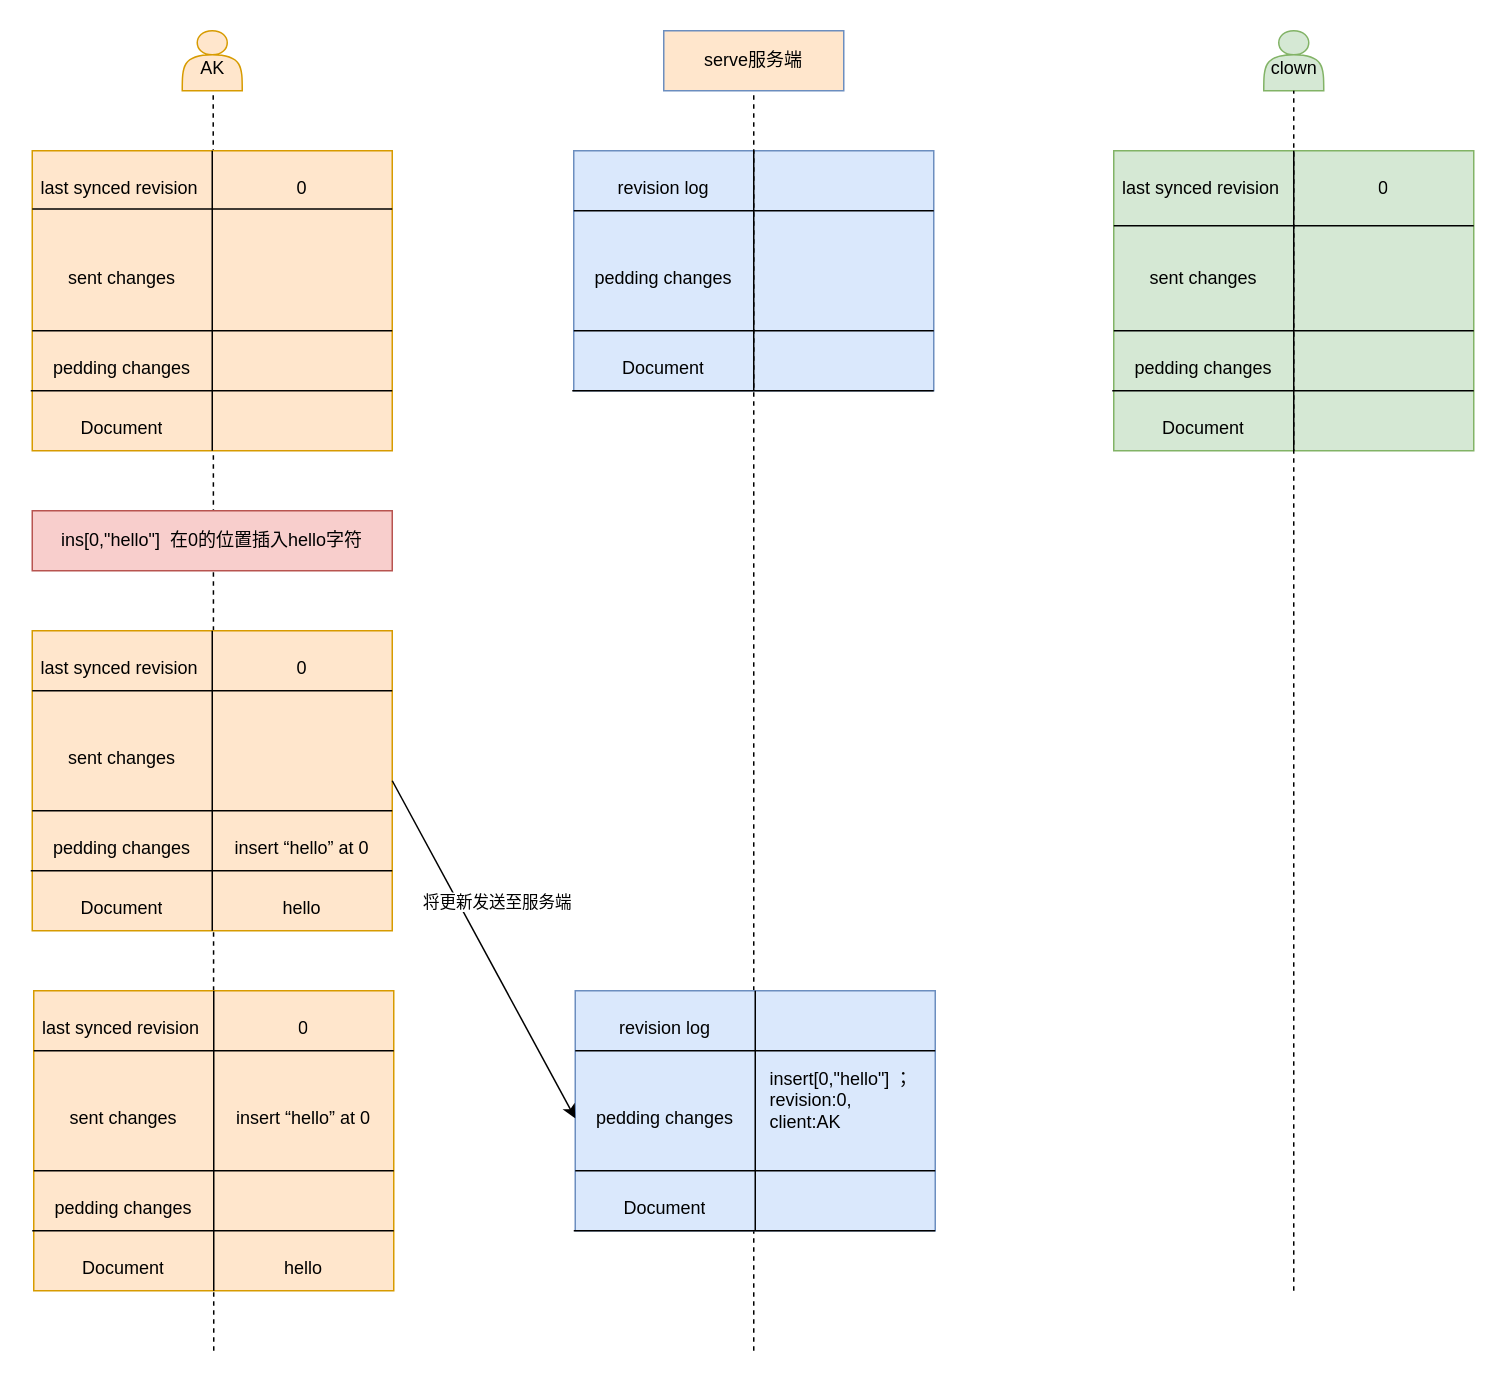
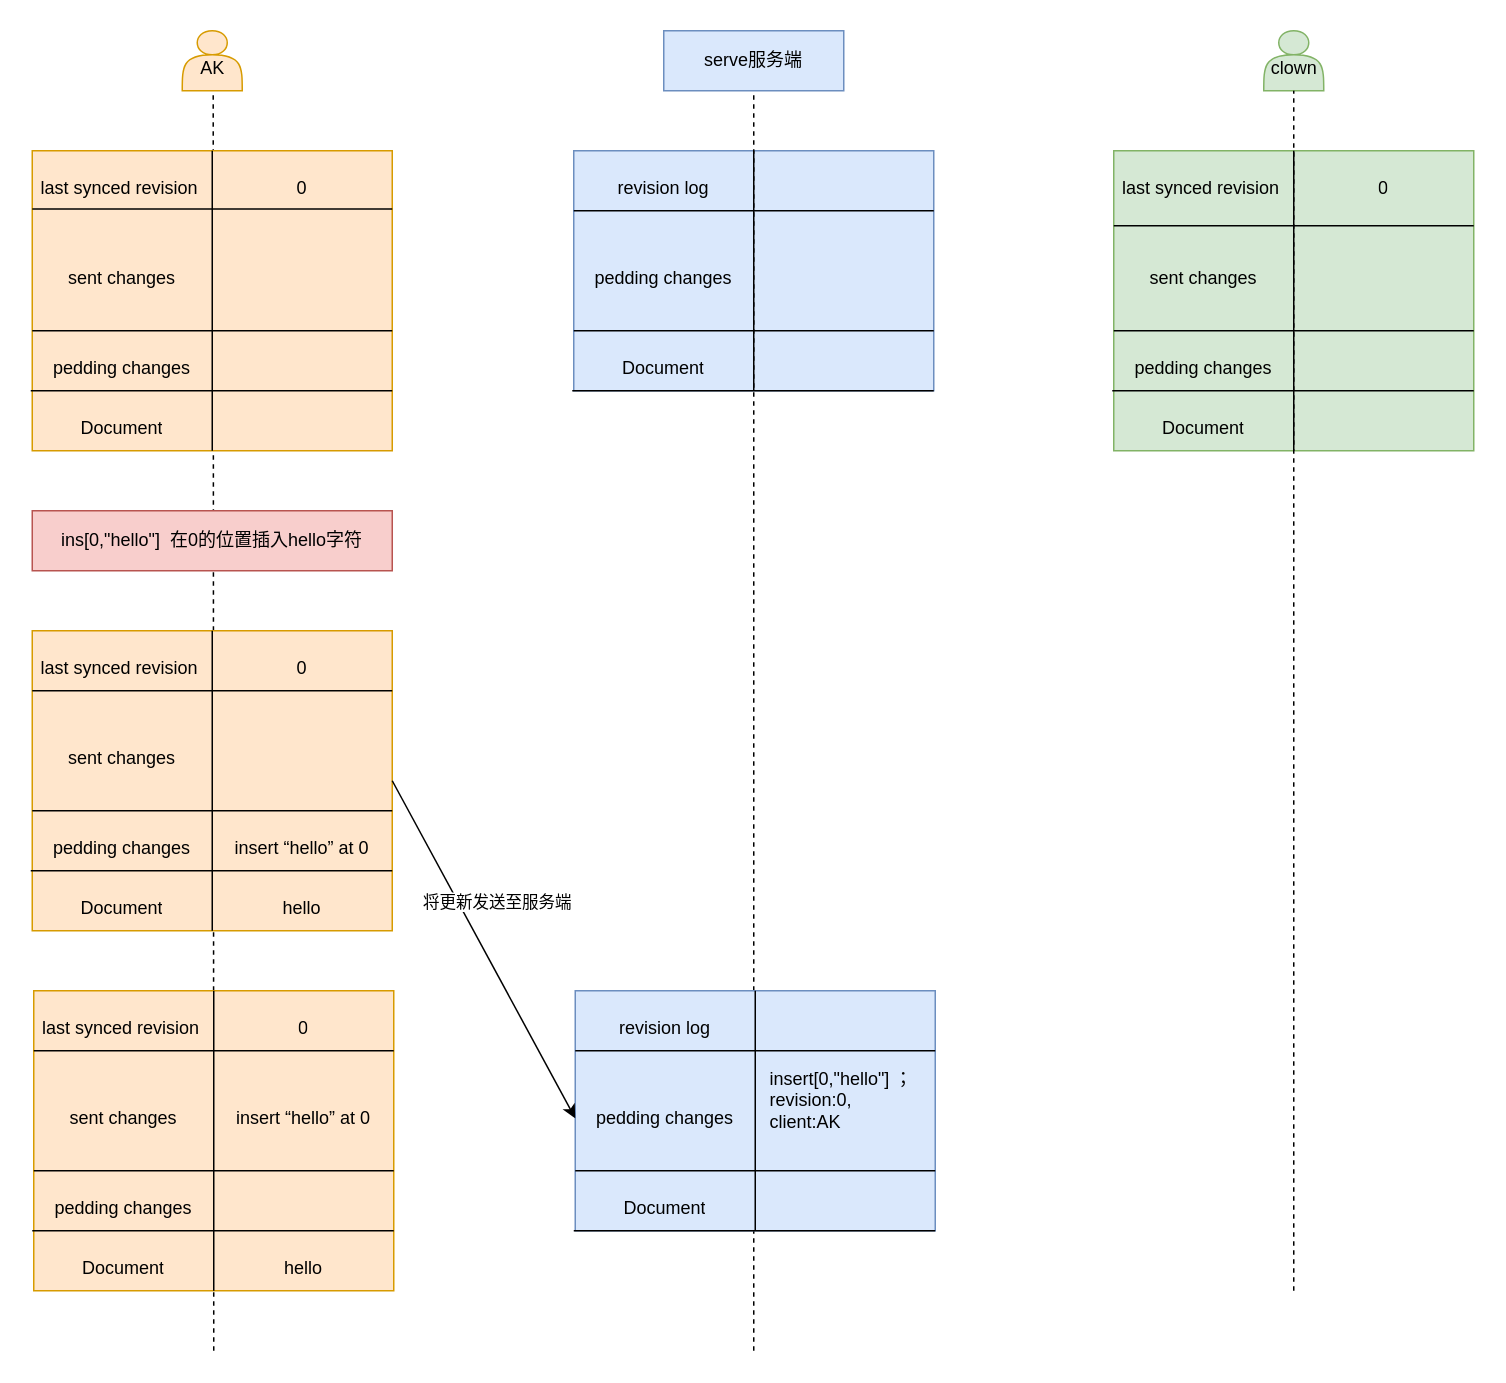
node "serve服务端": fillcolor #ffe6cc -> #dae8fc
